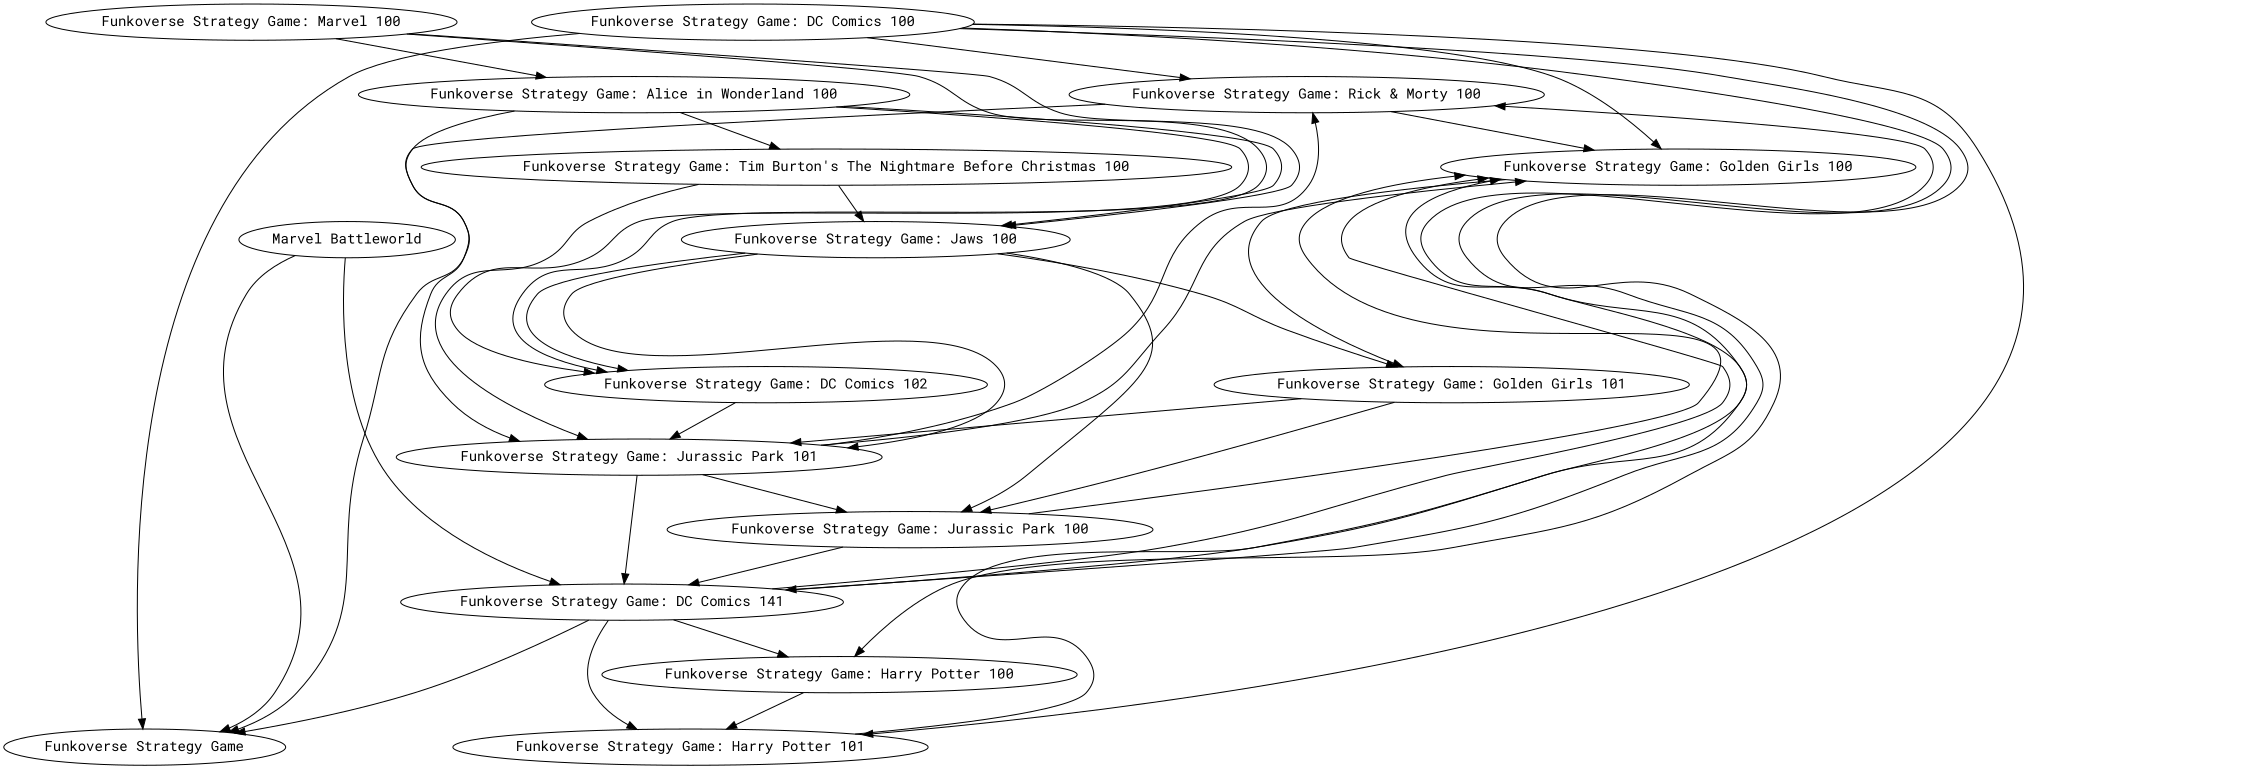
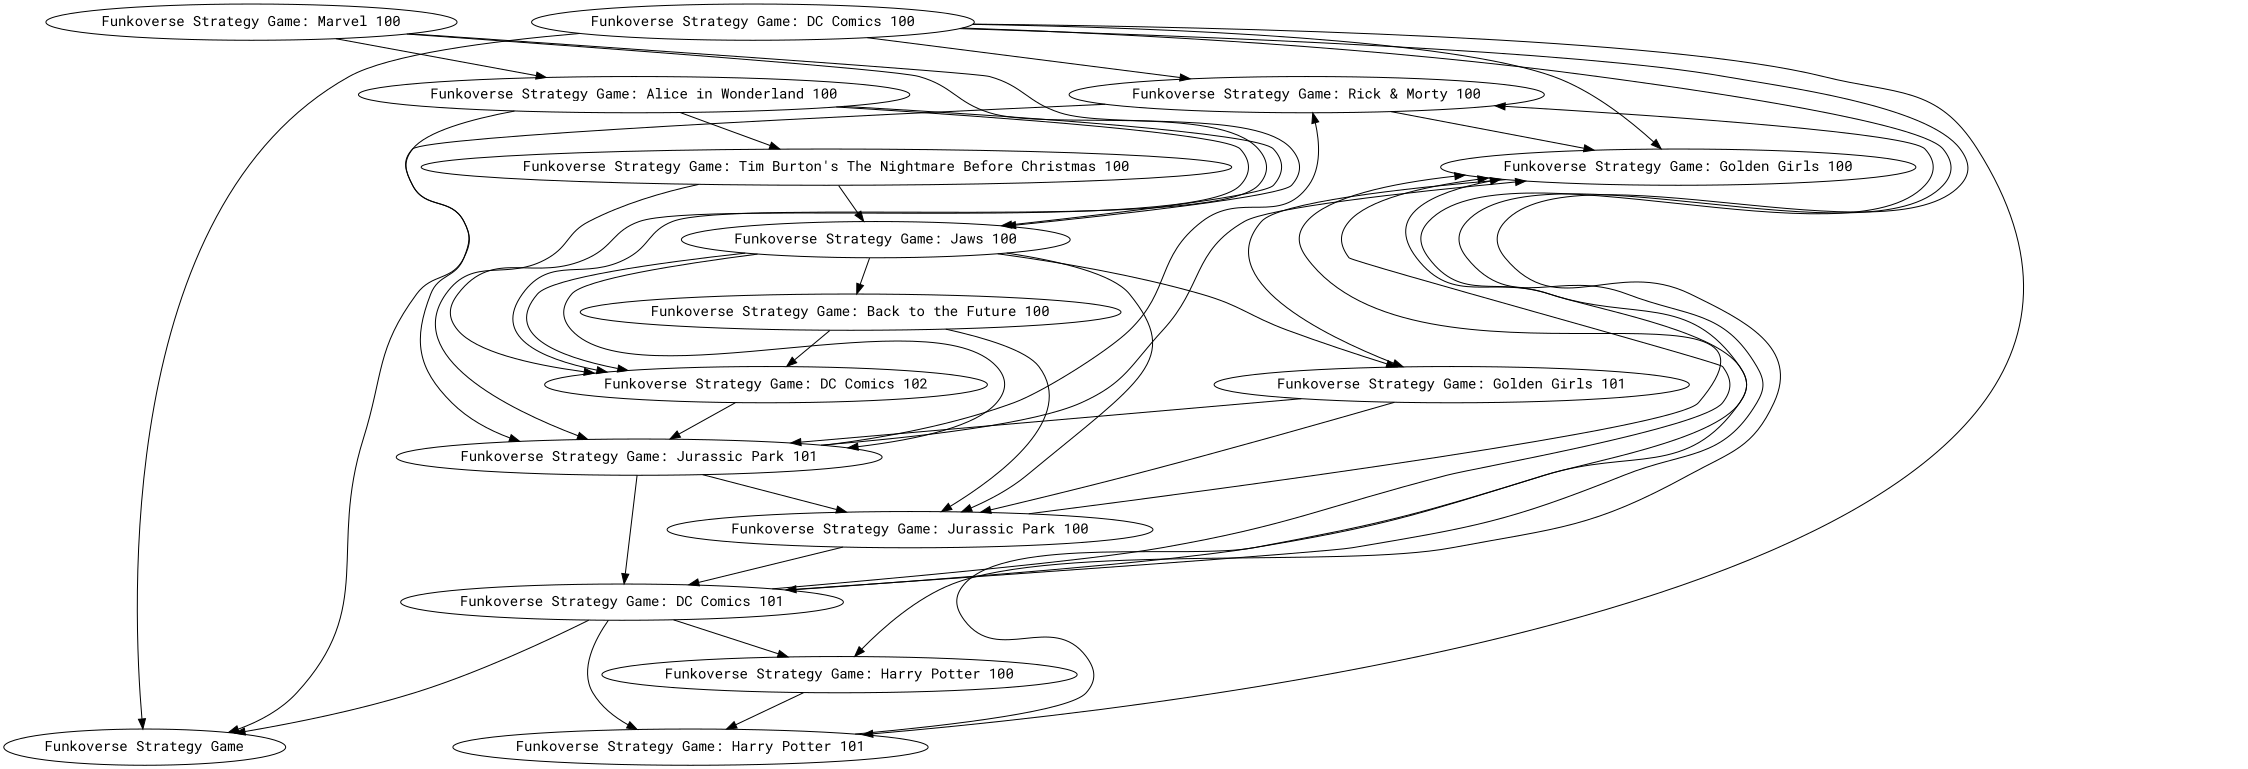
node "Marvel Battleworld": removed
node "Funkoverse Strategy Game: Back to the Future 100": added
node "Funkoverse Strategy Game: DC Comics 141": label "Funkoverse Strategy Game: DC Comics 141" -> "Funkoverse Strategy Game: DC Comics 101"
